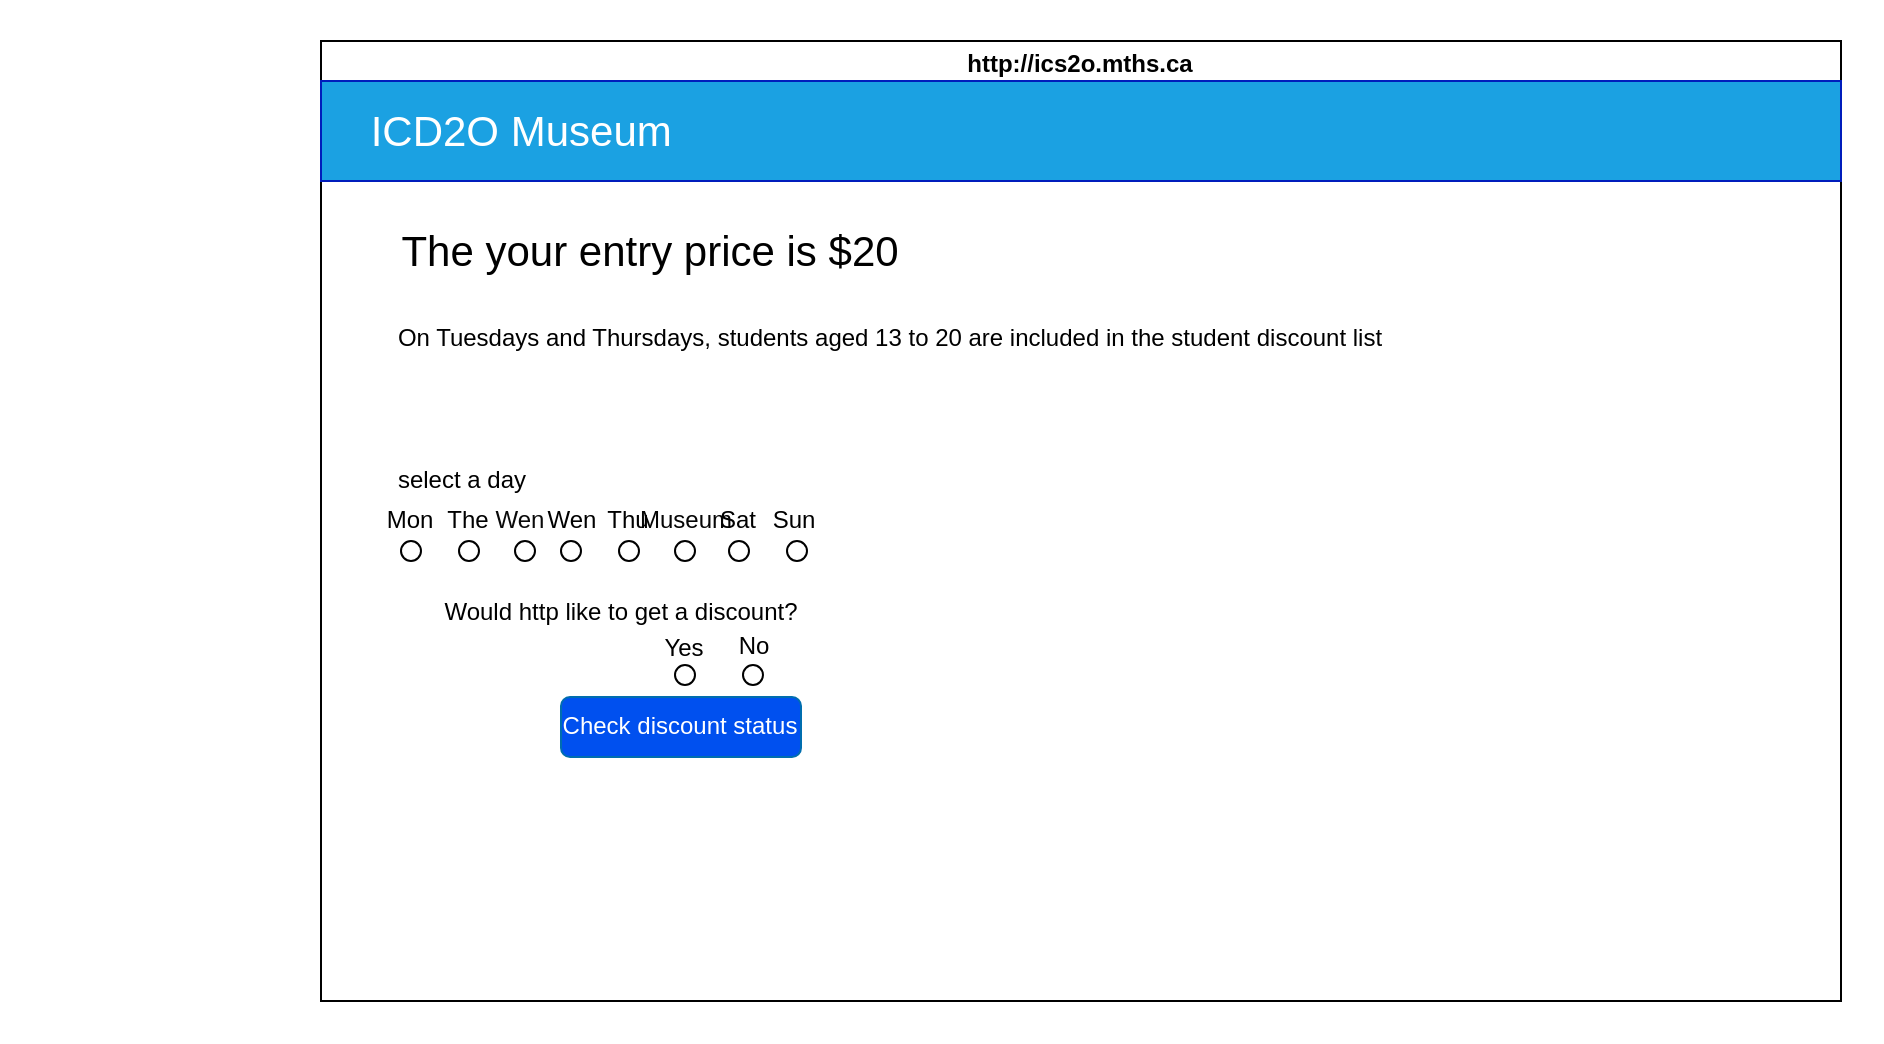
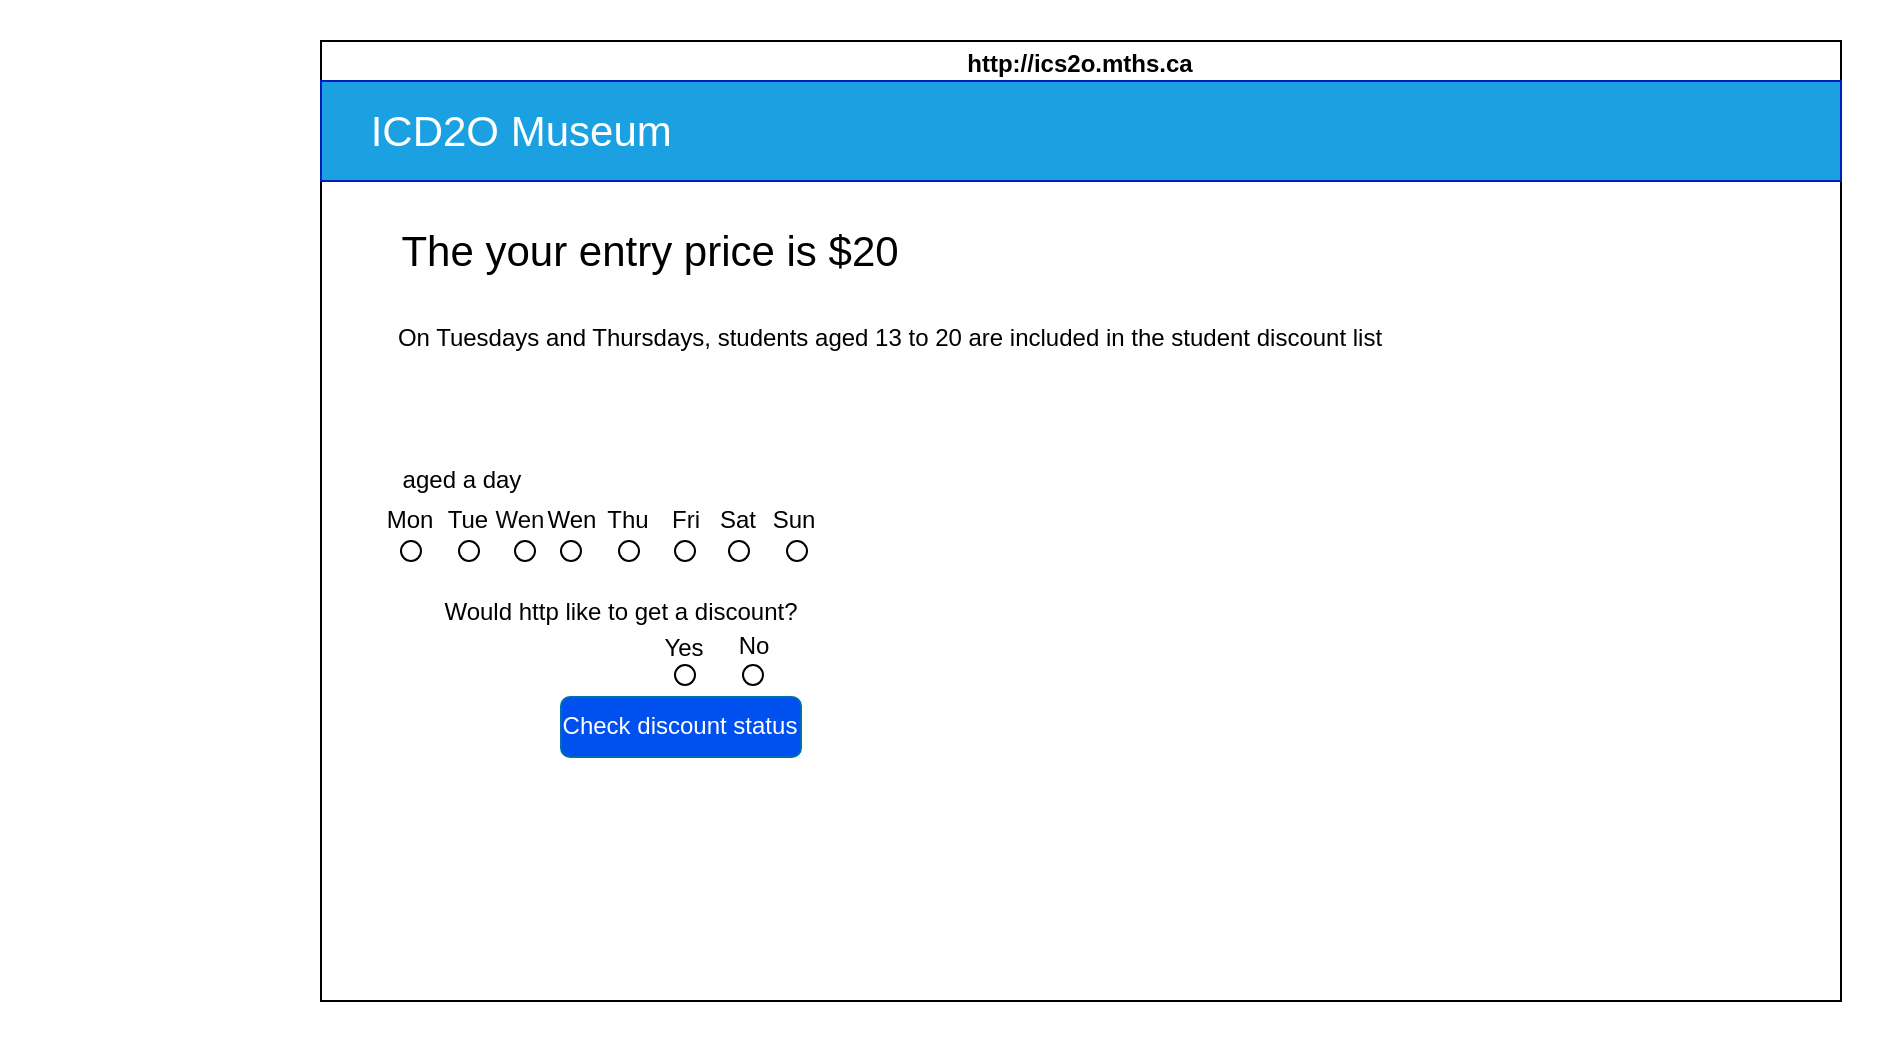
node "select a day": label "select a day" -> "aged a day"
node "The": label "The" -> "Tue"
node "Museum": label "Museum" -> "Fri"
